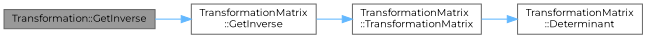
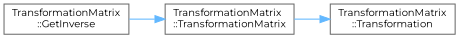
node "Transformation::GetInverse": removed
node "TransformationMatrix ::Determinant": label "TransformationMatrix ::Determinant" -> "TransformationMatrix ::Transformation"
